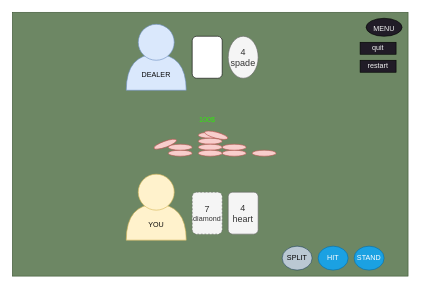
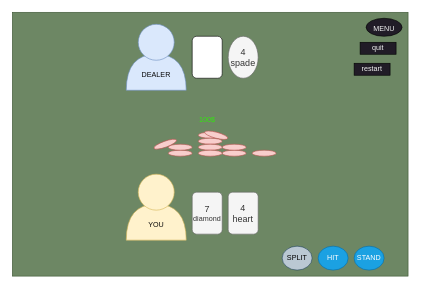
node "restart": moved (378, 66) -> (372, 69)
node "7 diamond": style dashed -> solid
